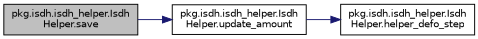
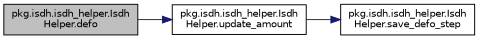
node "pkg.isdh.isdh_helper.Isdh Helper.save": label "pkg.isdh.isdh_helper.Isdh Helper.save" -> "pkg.isdh.isdh_helper.Isdh Helper.defo"
node "pkg.isdh.isdh_helper.Isdh Helper.helper_defo_step": label "pkg.isdh.isdh_helper.Isdh Helper.helper_defo_step" -> "pkg.isdh.isdh_helper.Isdh Helper.save_defo_step"
